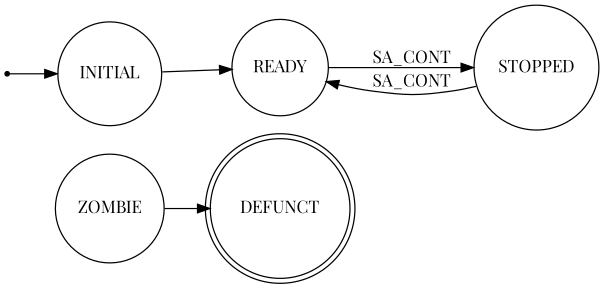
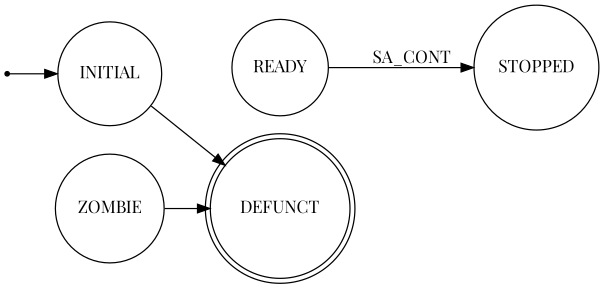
edge "INITIAL" -> "READY": now "INITIAL" -> "DEFUNCT"
edge "STOPPED" -> "READY": removed, label "SA_CONT"
